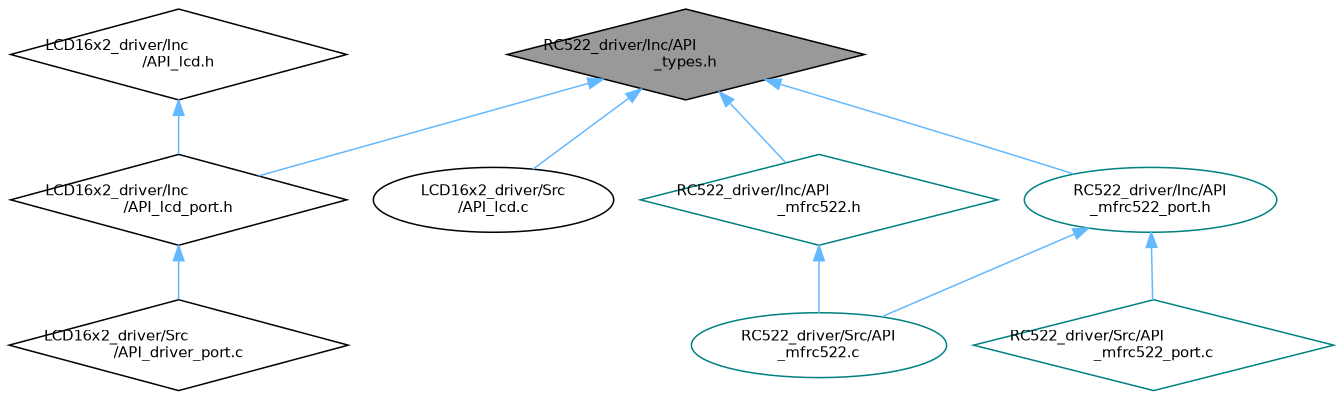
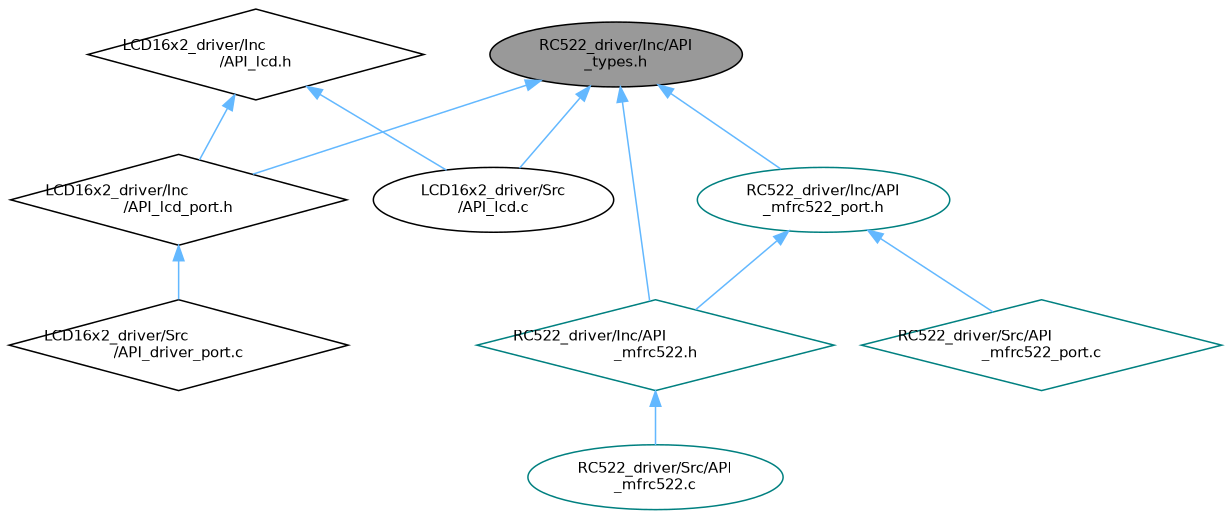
node "RC522_driver/Inc/API _types.h": shape diamond -> ellipse
edge "LCD16x2_driver/Src /API_lcd.c" -> "LCD16x2_driver/Inc /API_lcd.h": added
edge "RC522_driver/Src/API _mfrc522.c" -> "RC522_driver/Inc/API _mfrc522_port.h": now "RC522_driver/Inc/API _mfrc522.h" -> "RC522_driver/Inc/API _mfrc522_port.h"
